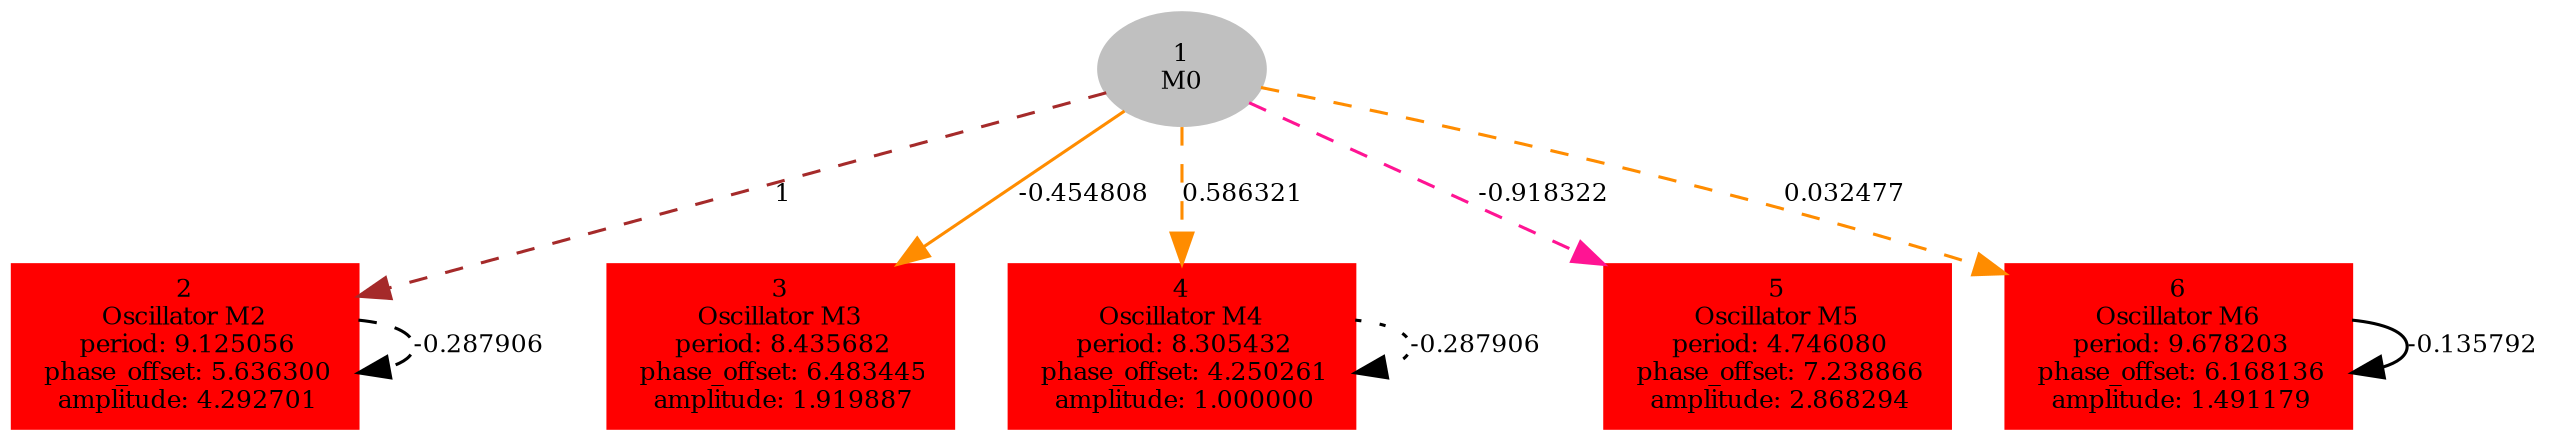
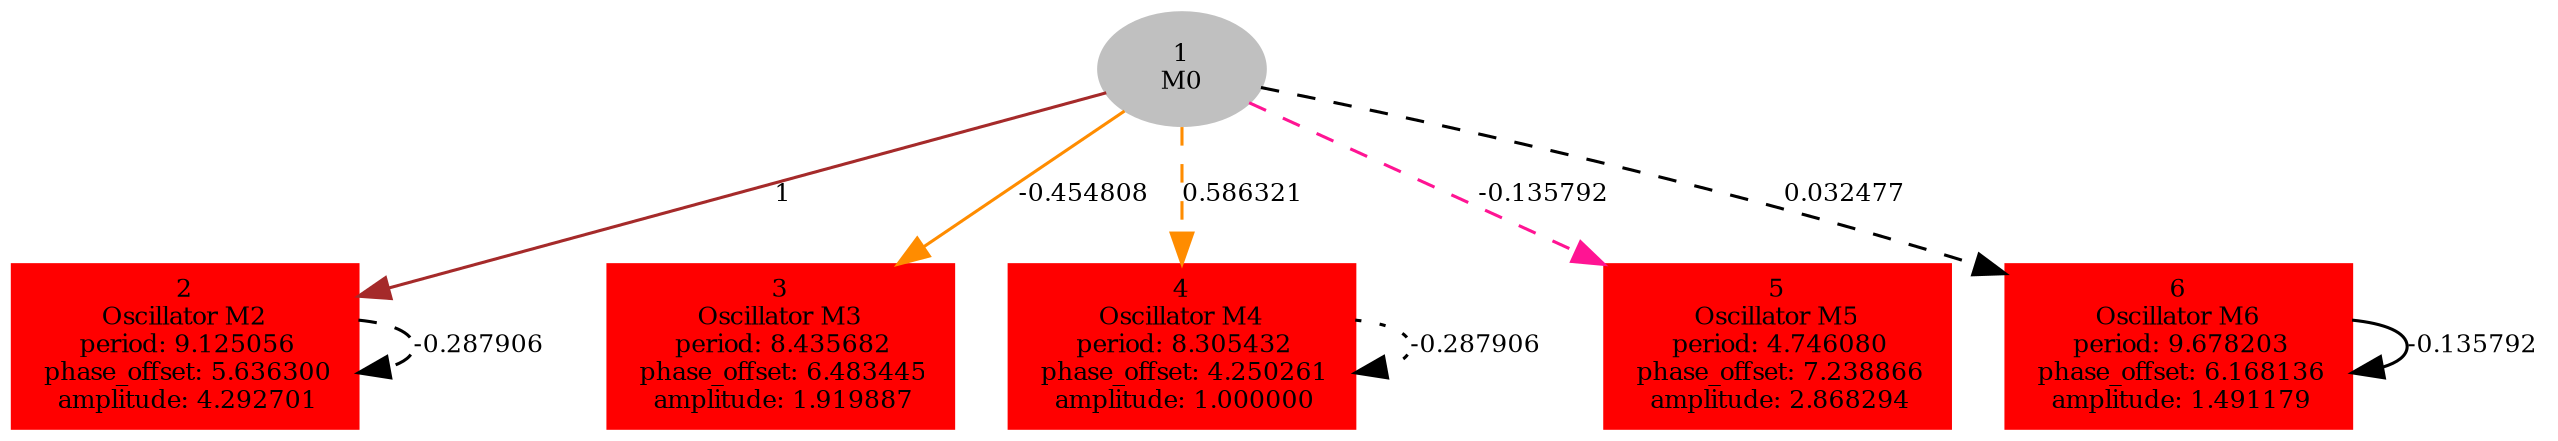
edge "1" -> "6": color darkorange -> black
edge "1" -> "2": style dashed -> solid
edge "1" -> "5": label "-0.918322 " -> "-0.135792 "
